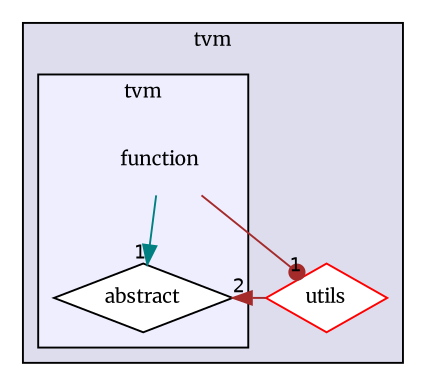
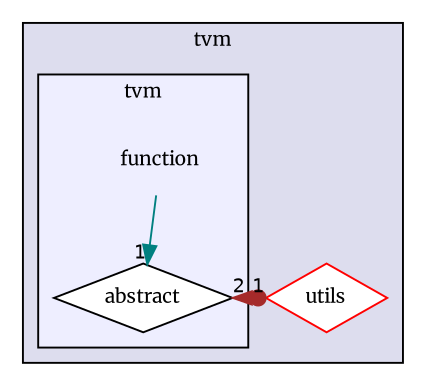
edge "function" -> "utils": now "abstract" -> "utils"
